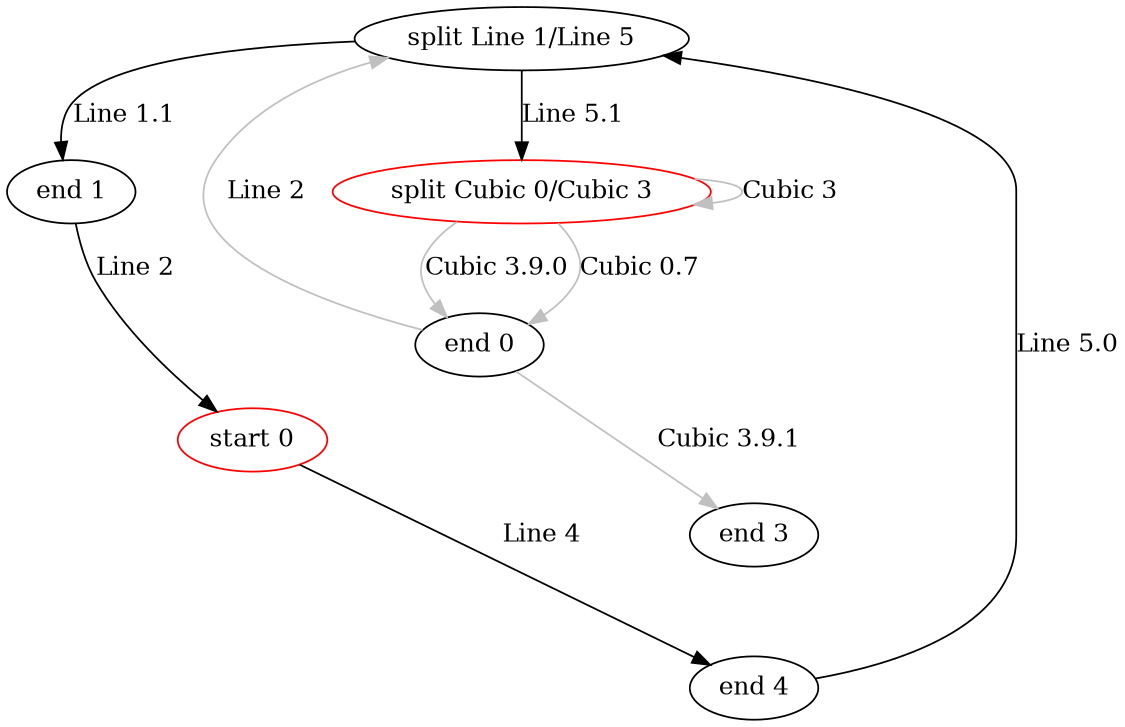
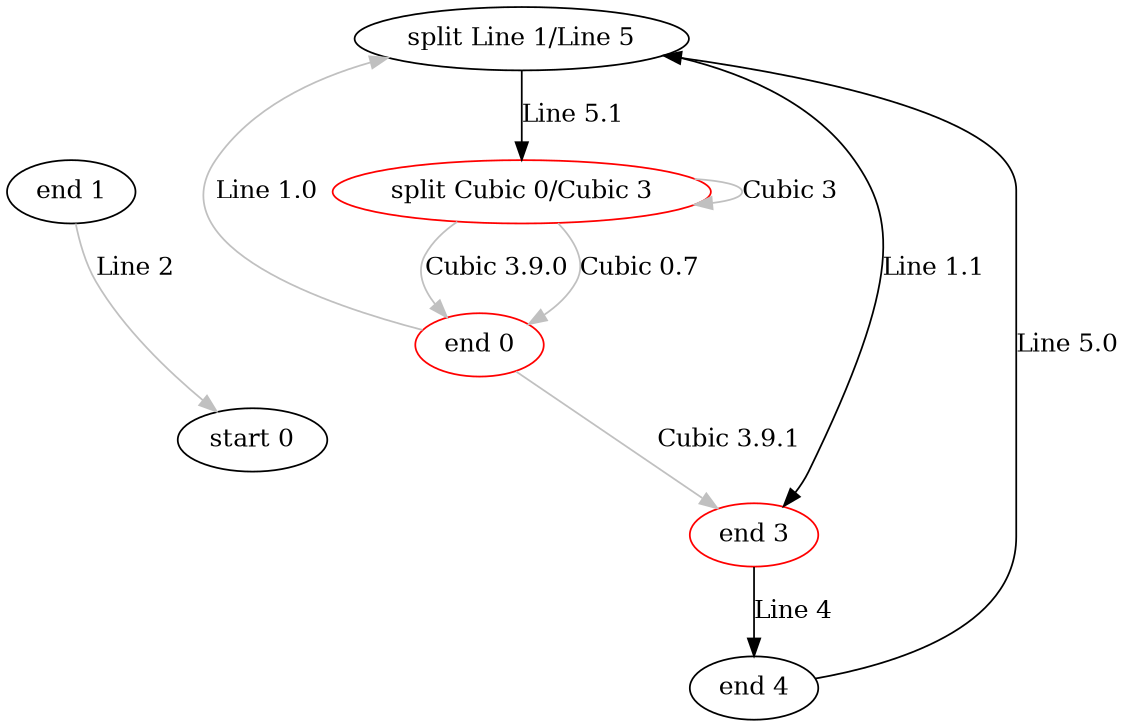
edge "split Line 1/Line 5" -> "end 1": now "split Line 1/Line 5" -> "end 3"
edge "end 0" -> "split Line 1/Line 5": label "Line 2" -> "Line 1.0"
edge "end 1" -> "start 0": color black -> gray
node "end 0": color black -> red
node "start 0": color red -> black
node "end 3": color black -> red
edge "start 0" -> "end 4": now "end 3" -> "end 4"
